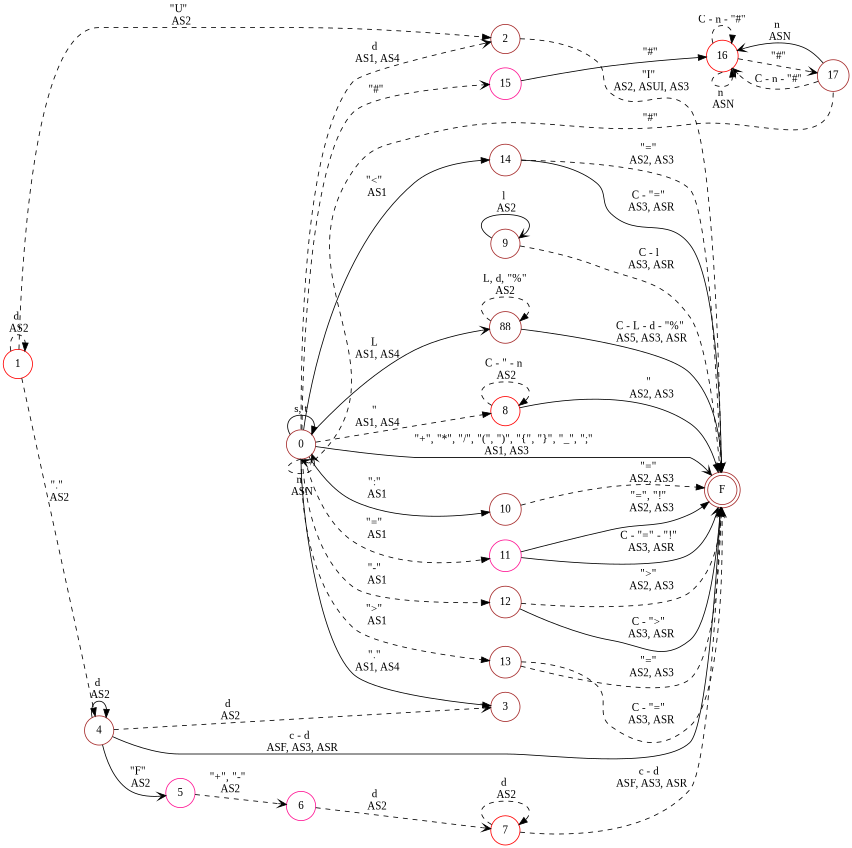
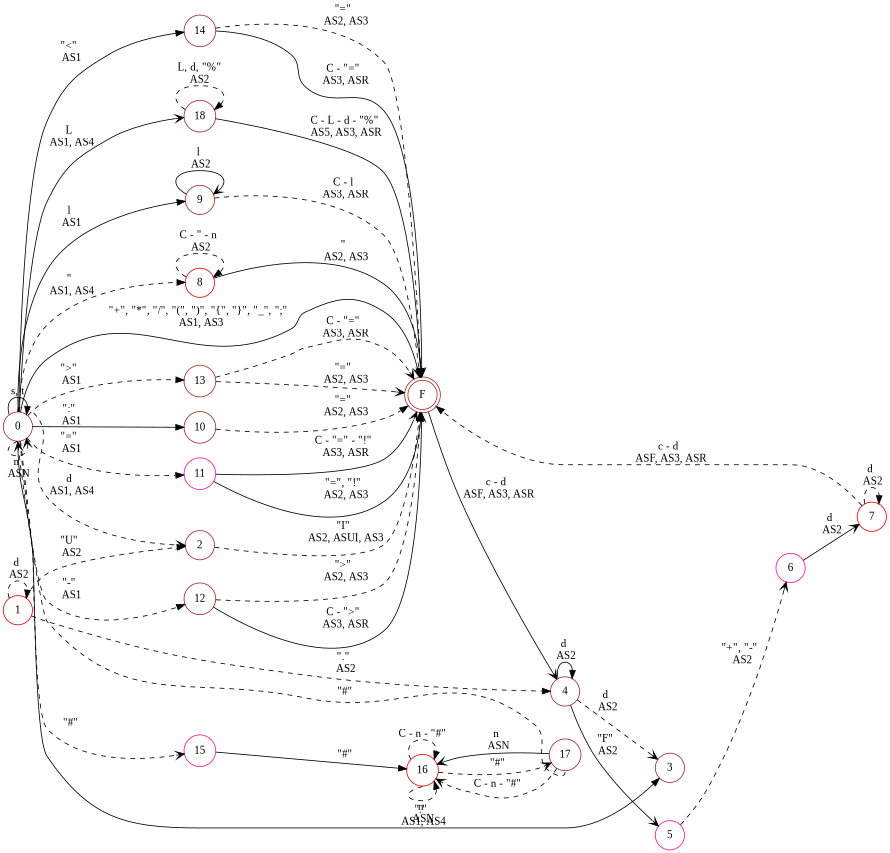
edge "0" -> "9": added, label "l AS1"
node "88": label "88" -> "18"
edge "4" -> "F": reversed
edge "6" -> "7": style dashed -> solid
